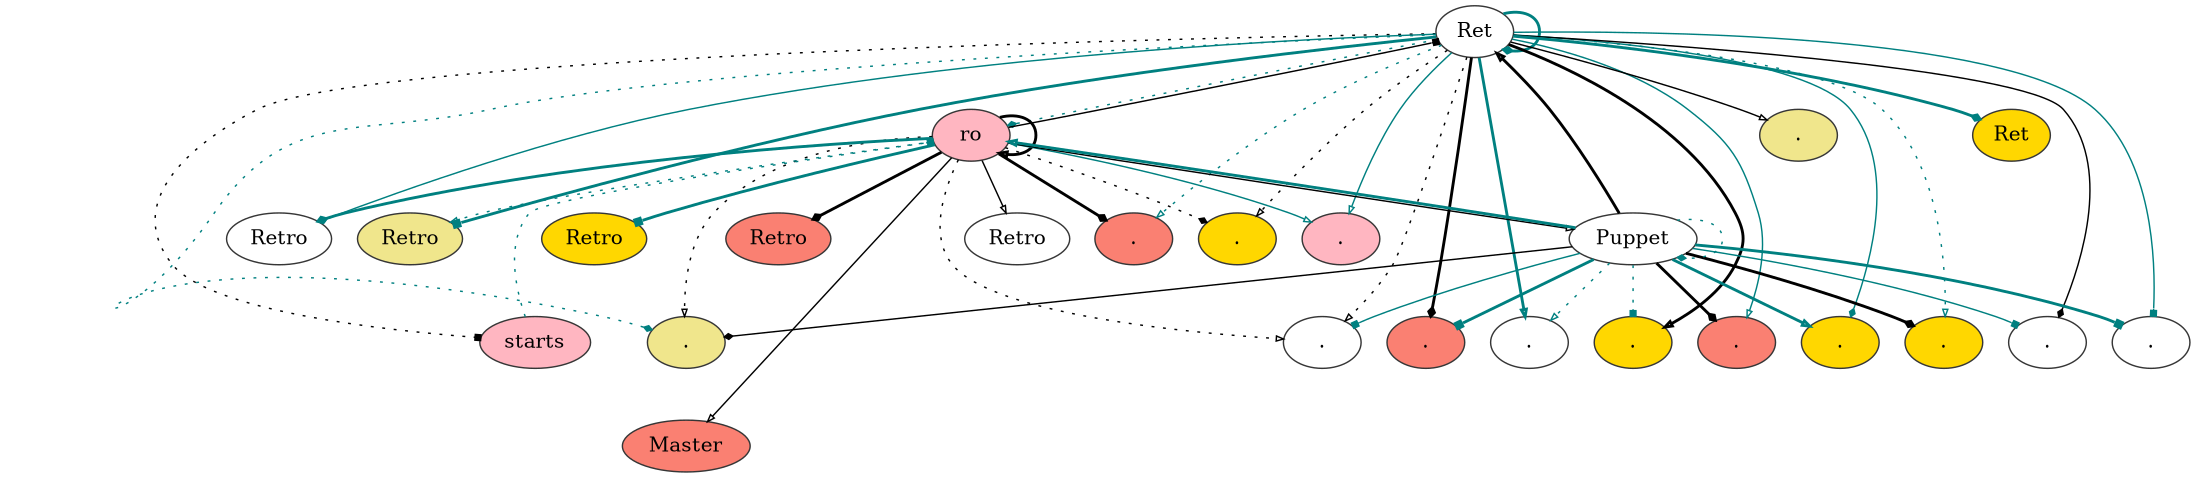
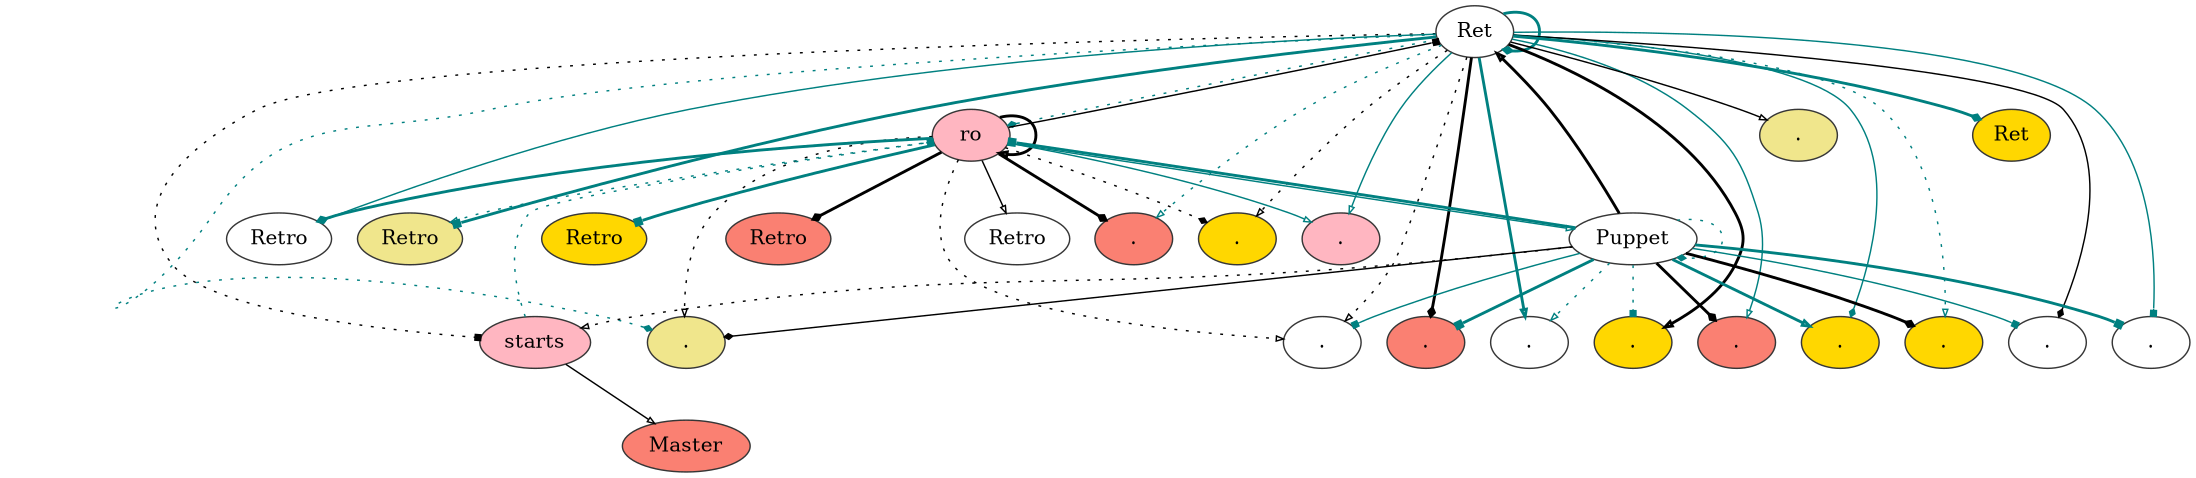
edge "Puppet" -> "ro": arrowhead onormal -> box
edge "ro" -> "Puppet": color black -> teal
edge "Puppet" -> "starts": added
edge "ro" -> "Master": now "starts" -> "Master"
